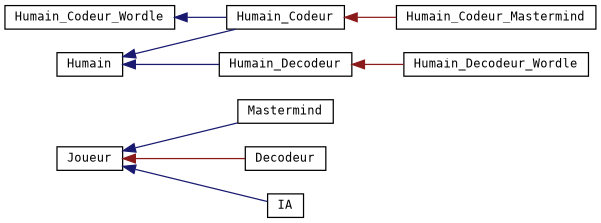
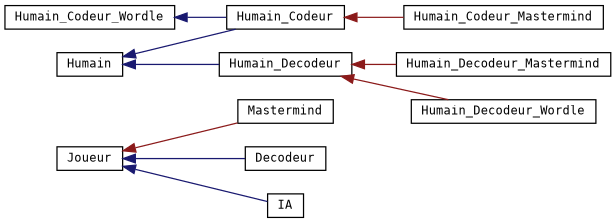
node "Humain_Decodeur_Mastermind": added
edge "Mastermind" -> "Joueur": color midnightblue -> firebrick4
edge "Decodeur" -> "Joueur": color firebrick4 -> midnightblue
